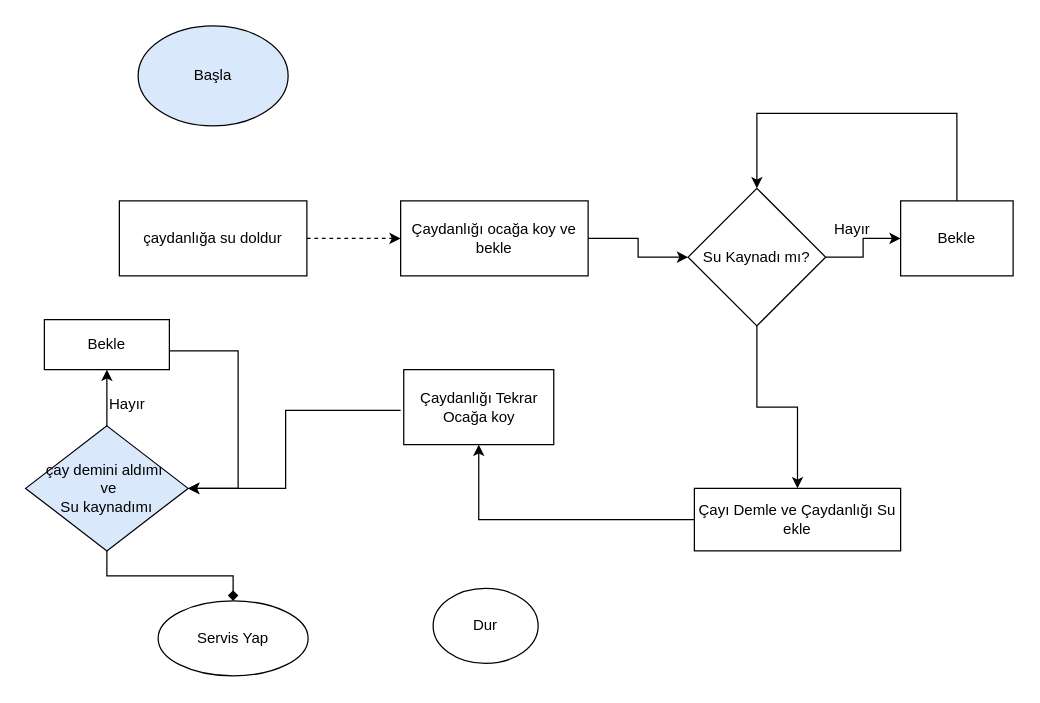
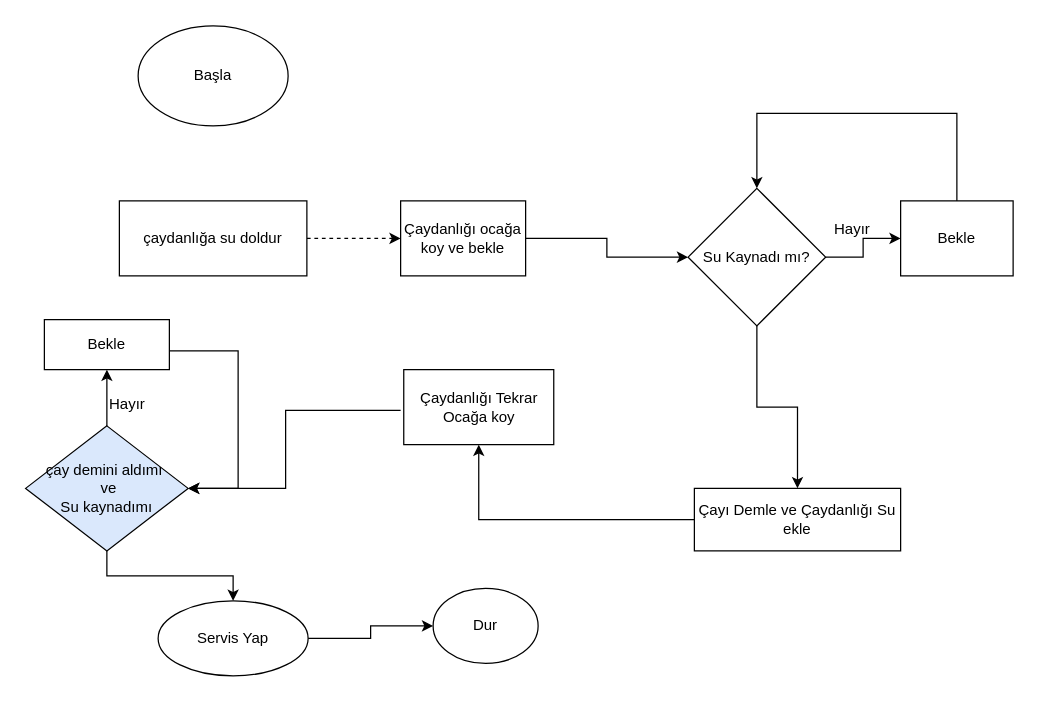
node "Başla": fillcolor #dae8fc -> #ffffff
node "Çaydanlığı ocağa koy ve bekle": size 188x75 -> 125x75
edge "çay demini aldımı ve Su kaynadımı" -> "Servis Yap": arrowhead diamond -> classic
edge "Servis Yap" -> "Dur": added
